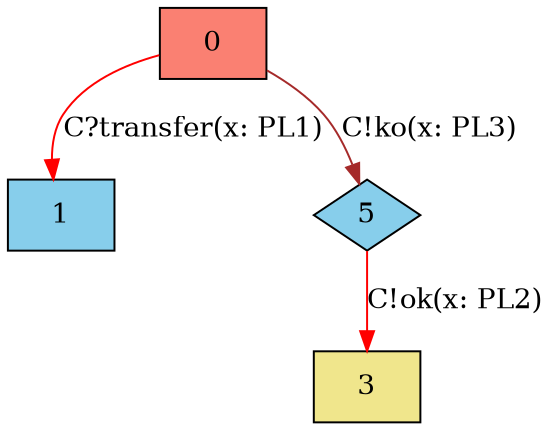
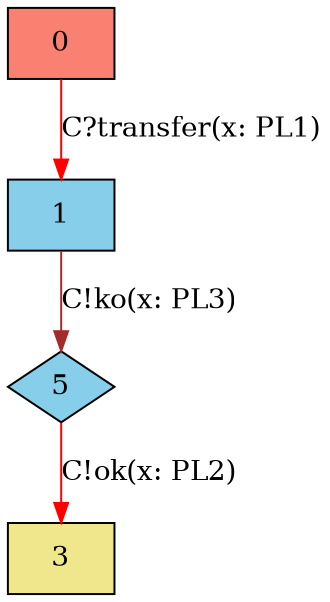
edge "0" -> "5": now "1" -> "5"
